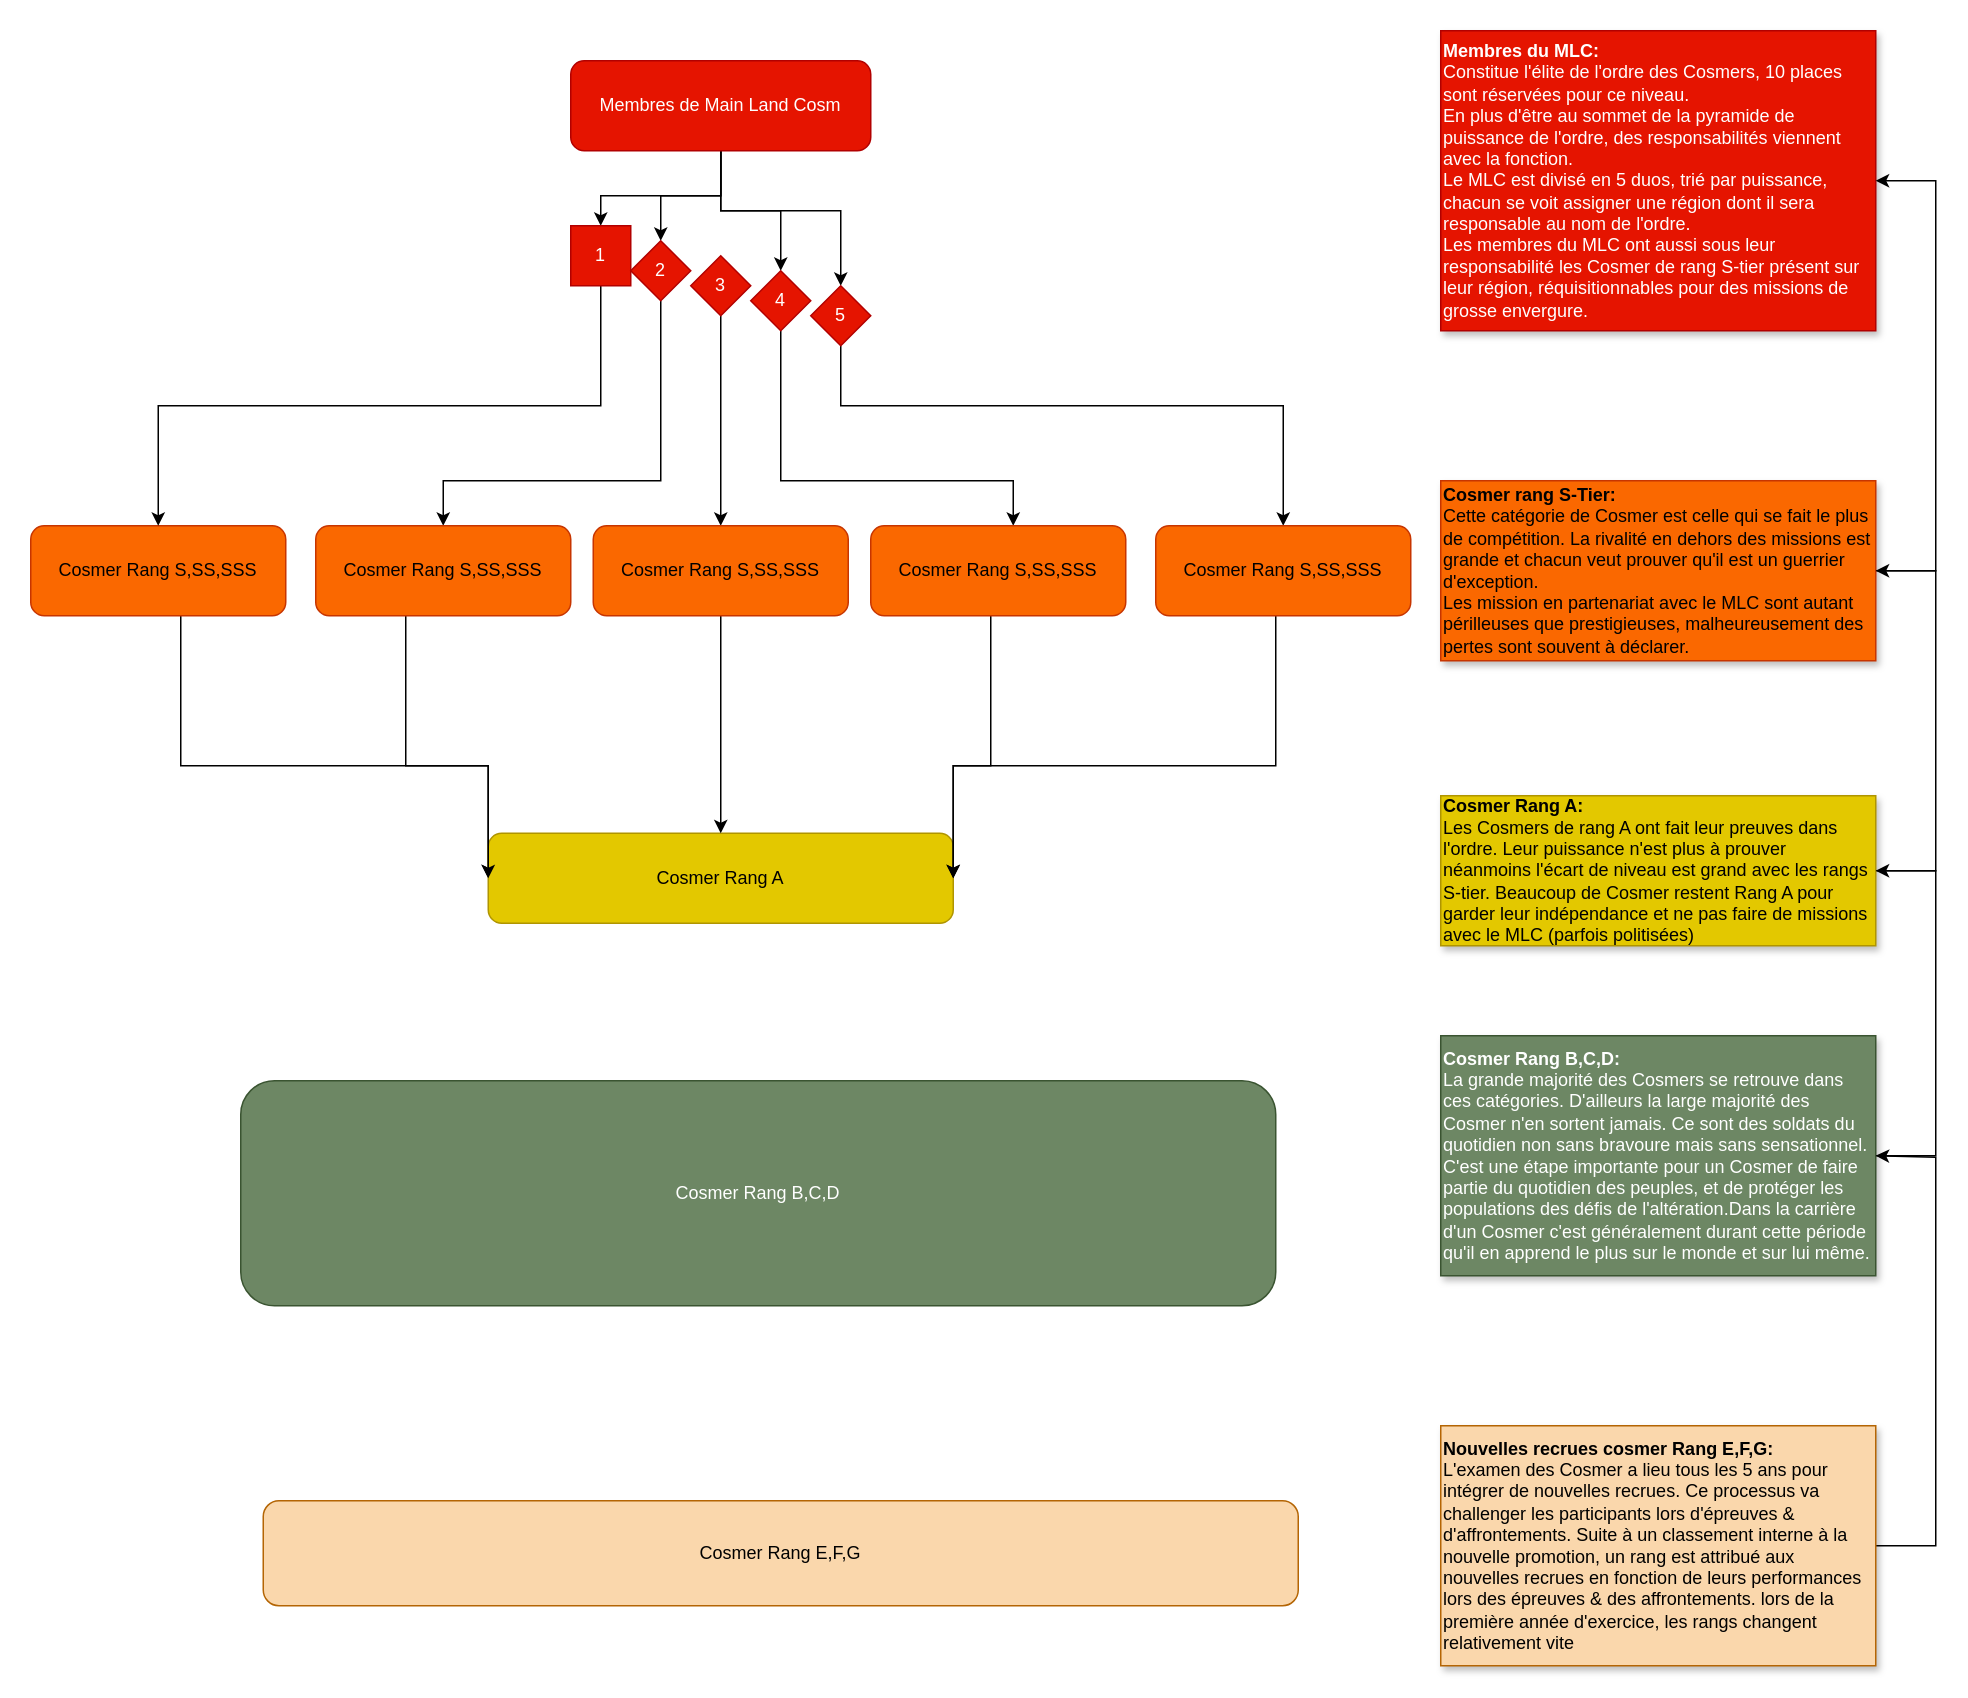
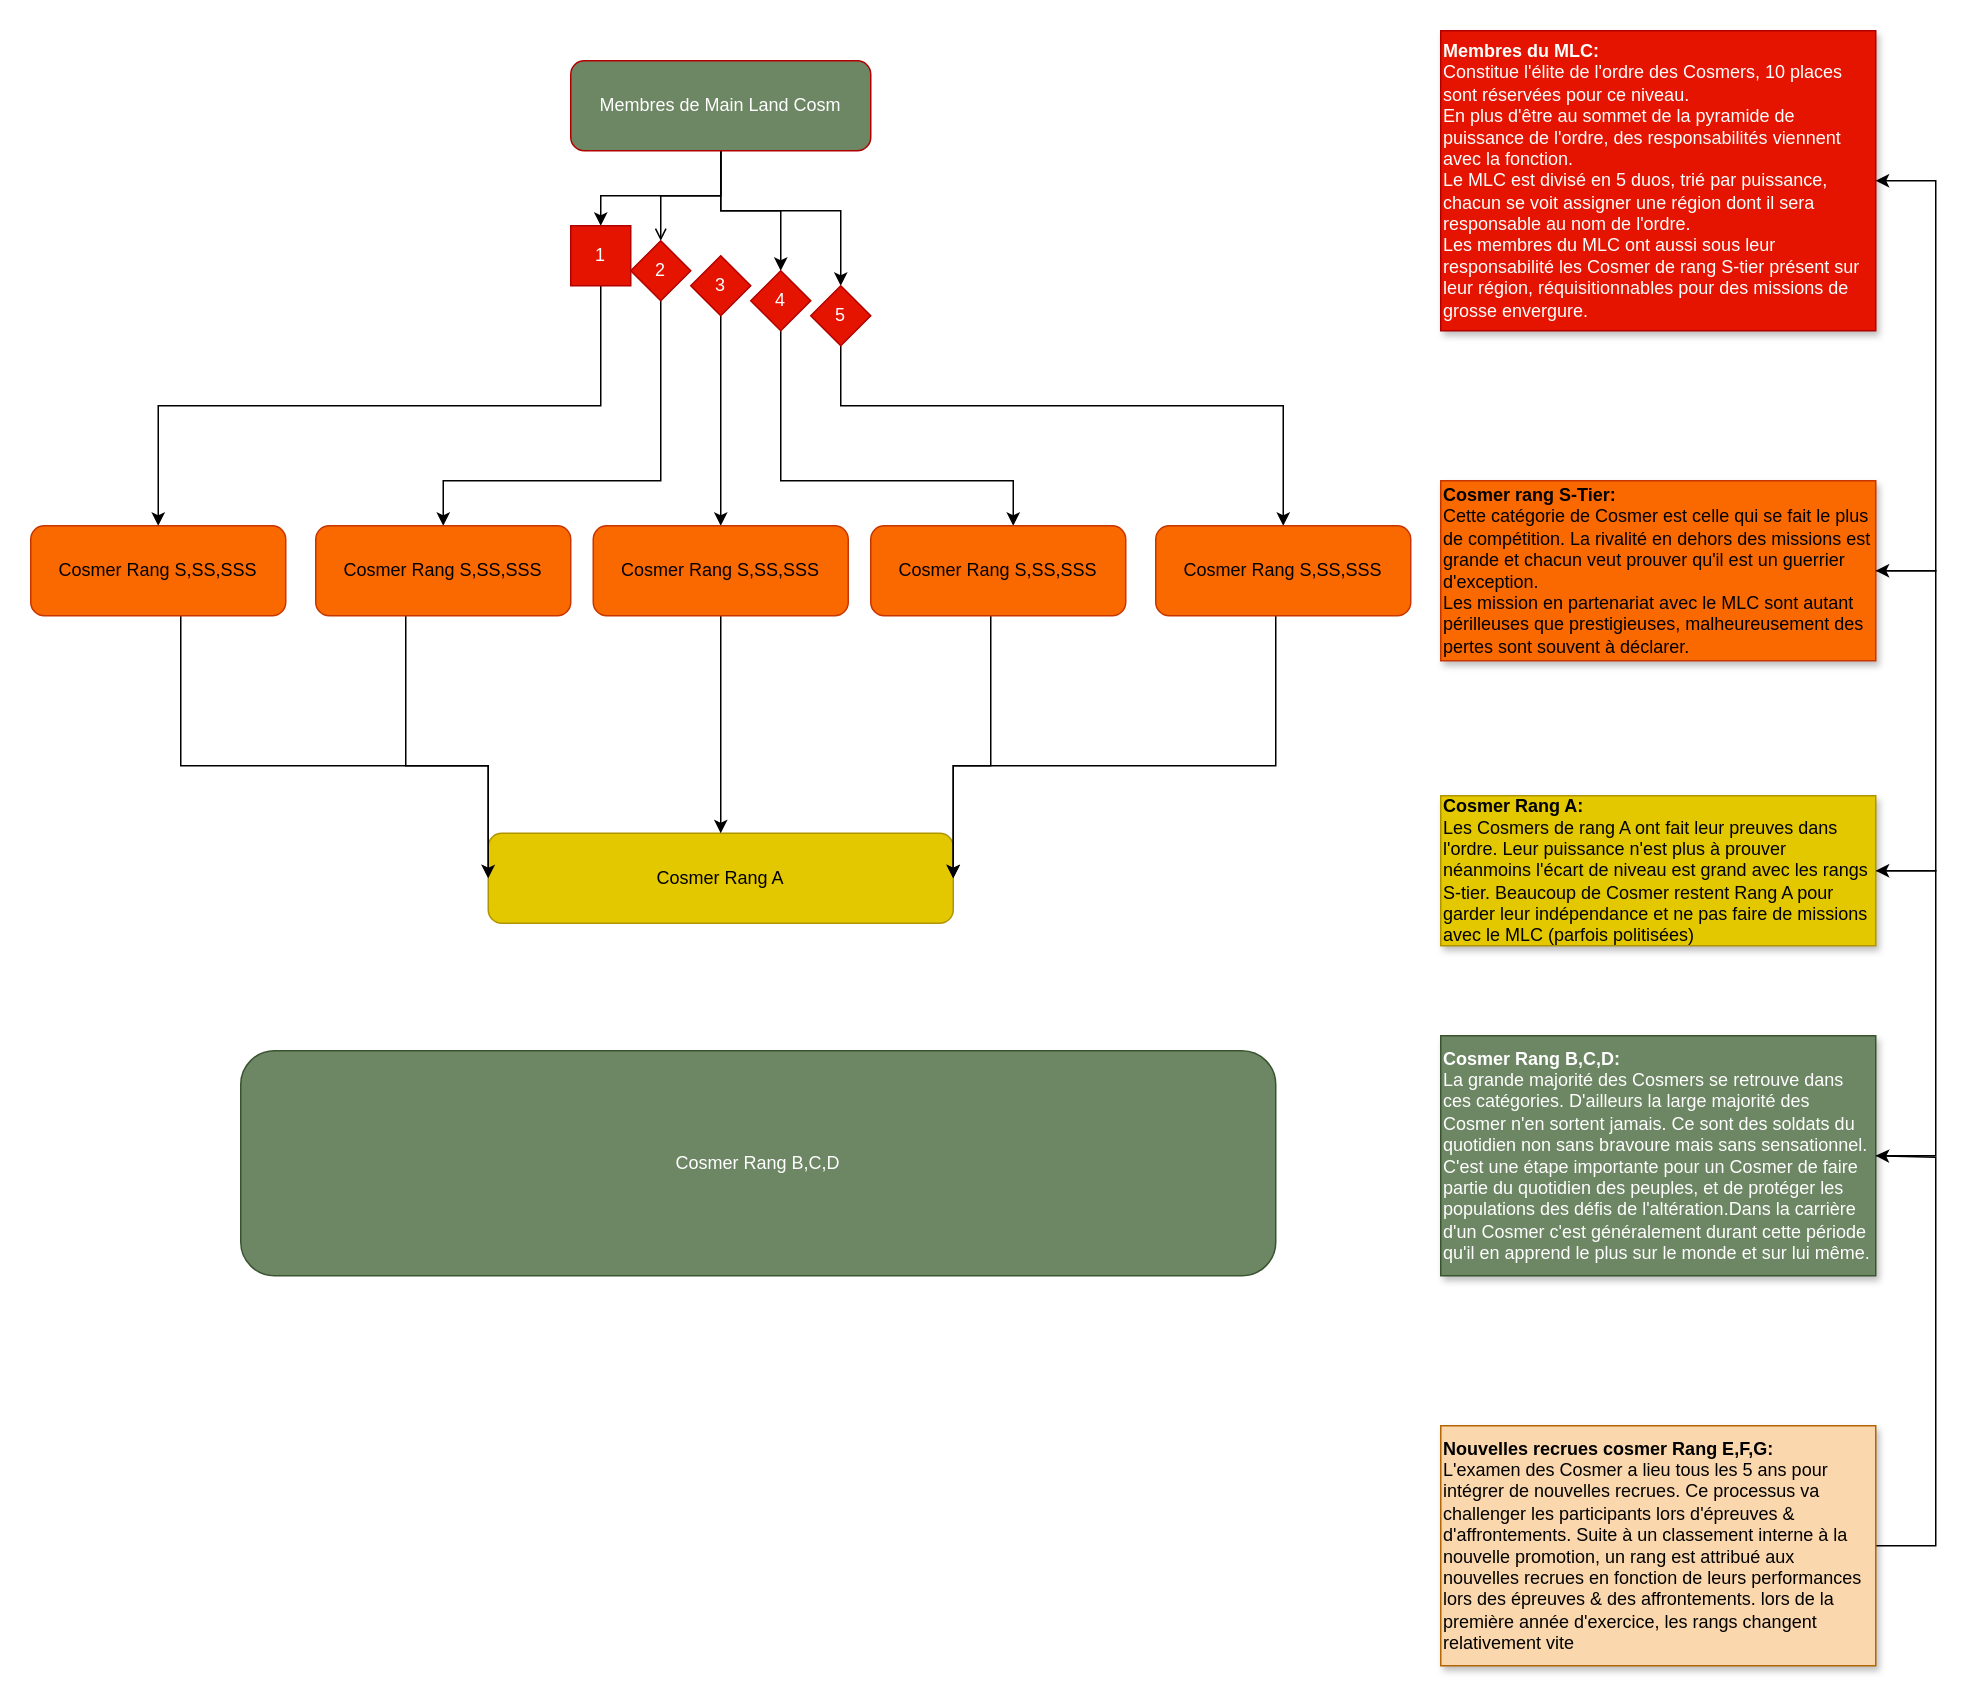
node "Membres de Main Land Cosm": fillcolor #e51400 -> #6d8764
edge "Membres de Main Land Cosm" -> "2": arrowhead classic -> open
node "Cosmer Rang B,C,D": moved (758, 1193) -> (758, 1163)
node "Cosmer Rang E,F,G": removed
